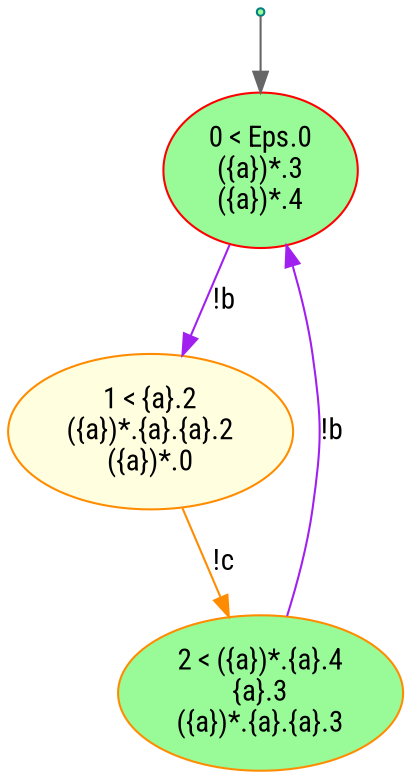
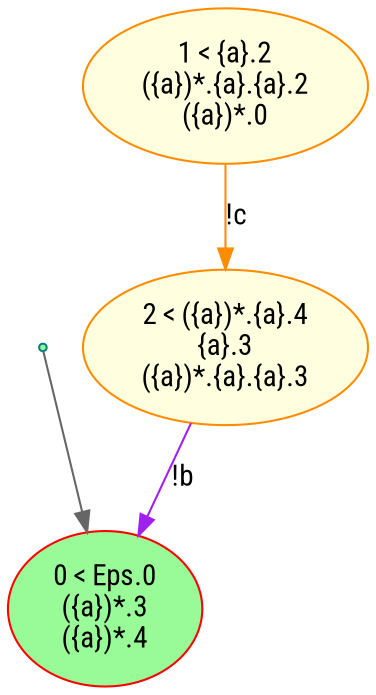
edge "0 < Eps.0 ({a})*.3 ({a})*.4" -> "1 < {a}.2 ({a})*.{a}.{a}.2 ({a})*.0": removed, label "!b"
node "2 < ({a})*.{a}.4 {a}.3 ({a})*.{a}.{a}.3": fillcolor palegreen -> lightyellow
